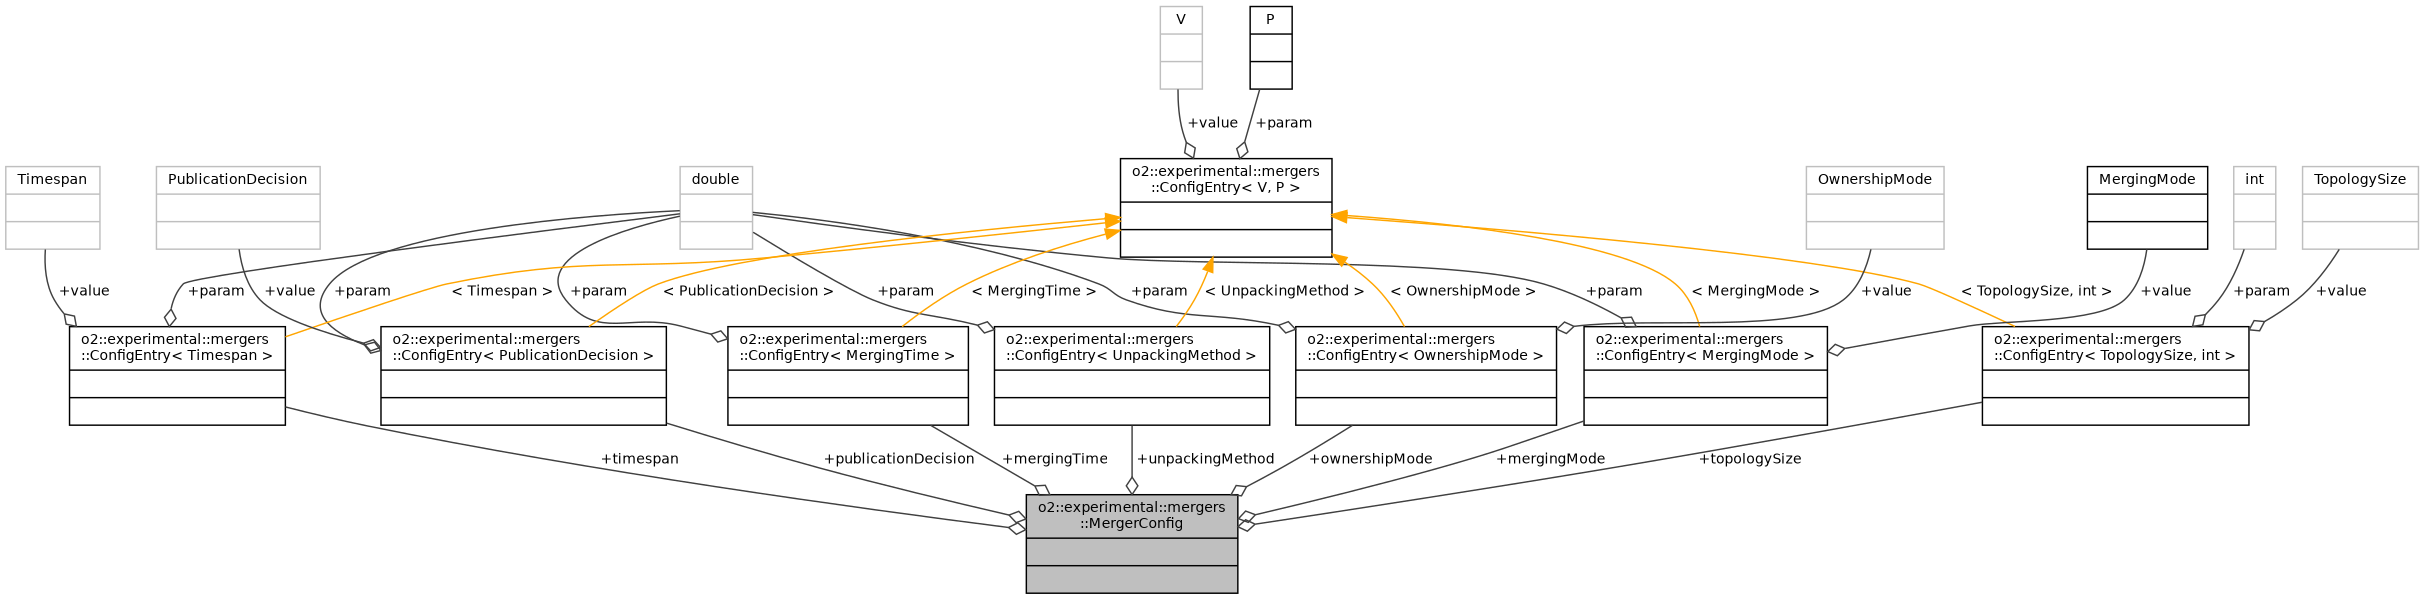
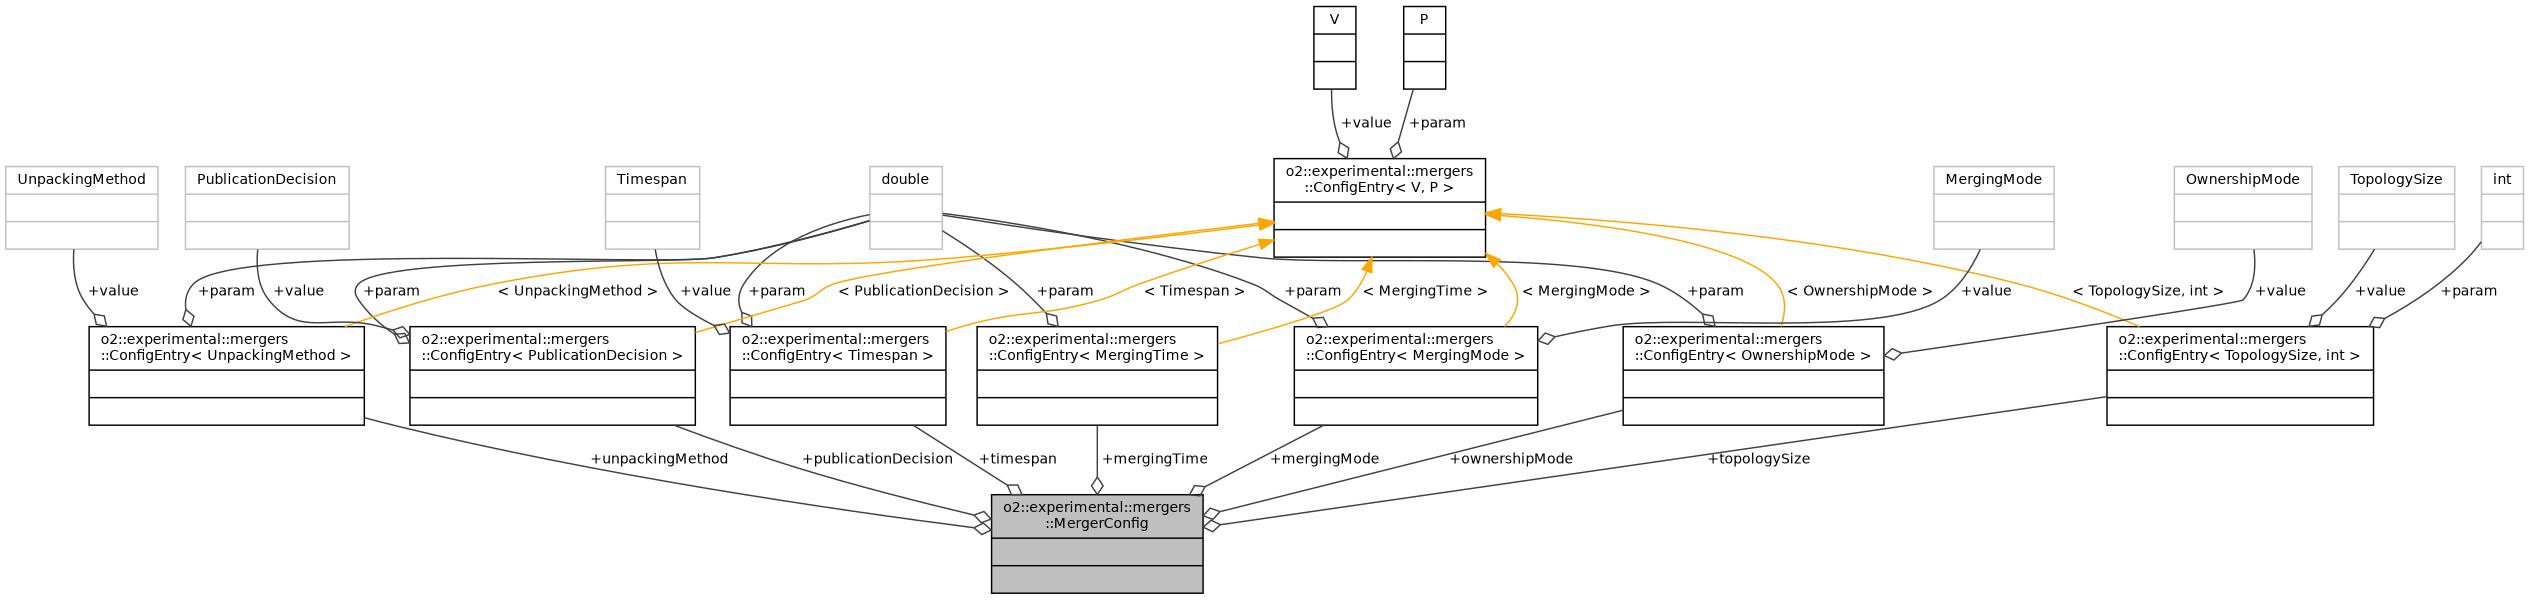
node "V": color grey75 -> black
node "UnpackingMethod": added
node "MergingMode": color black -> grey75
